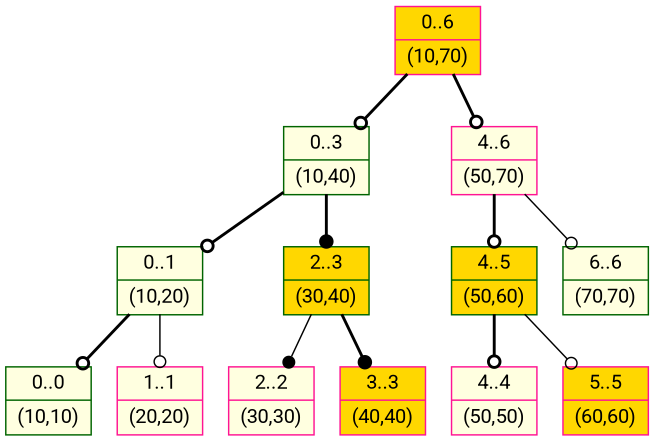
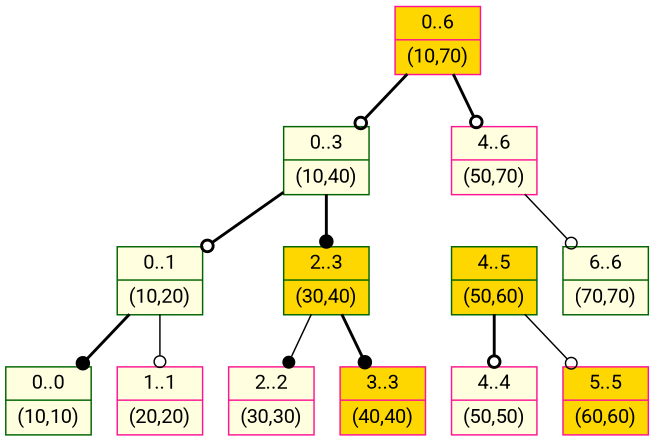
edge "4..6" -> "4..5": removed
edge "0..1" -> "0..0": arrowhead odot -> dot
